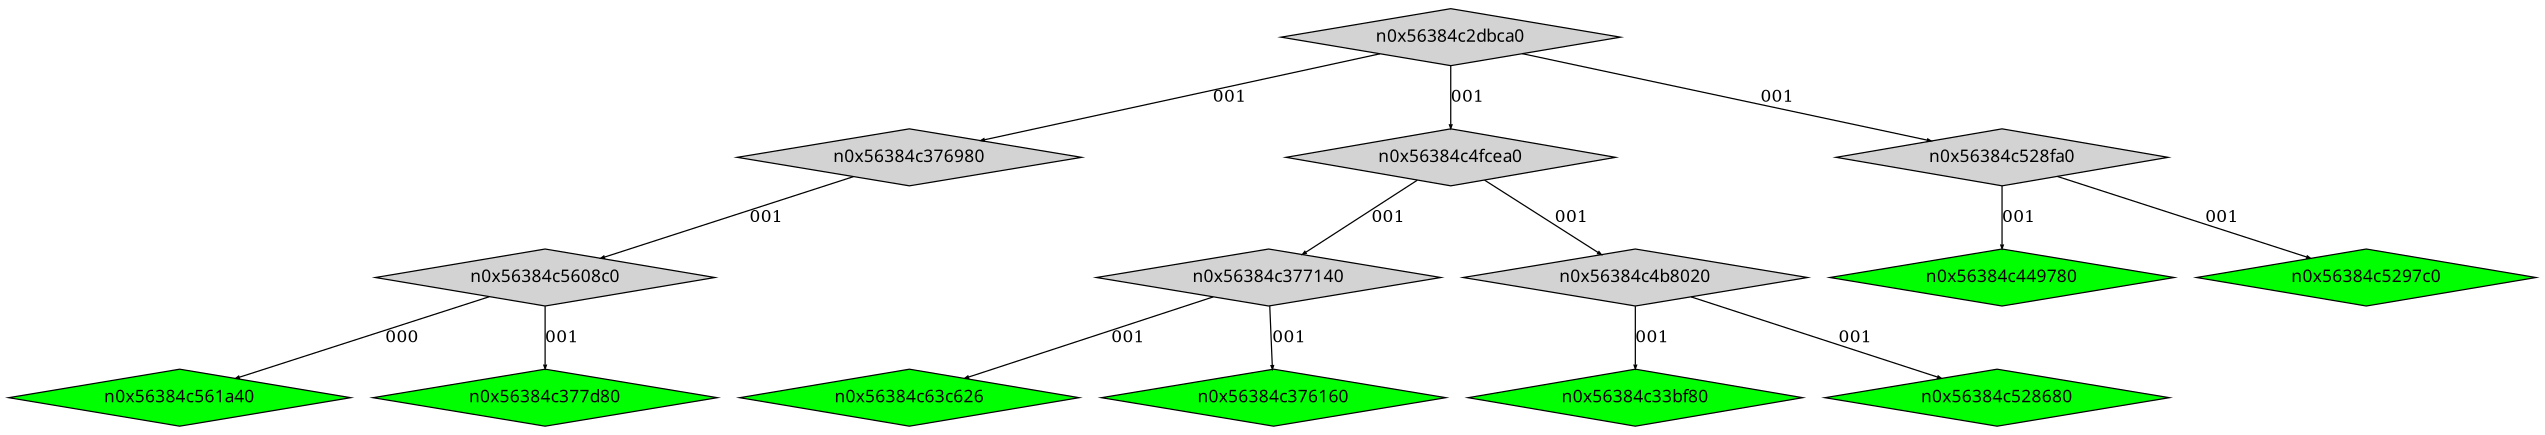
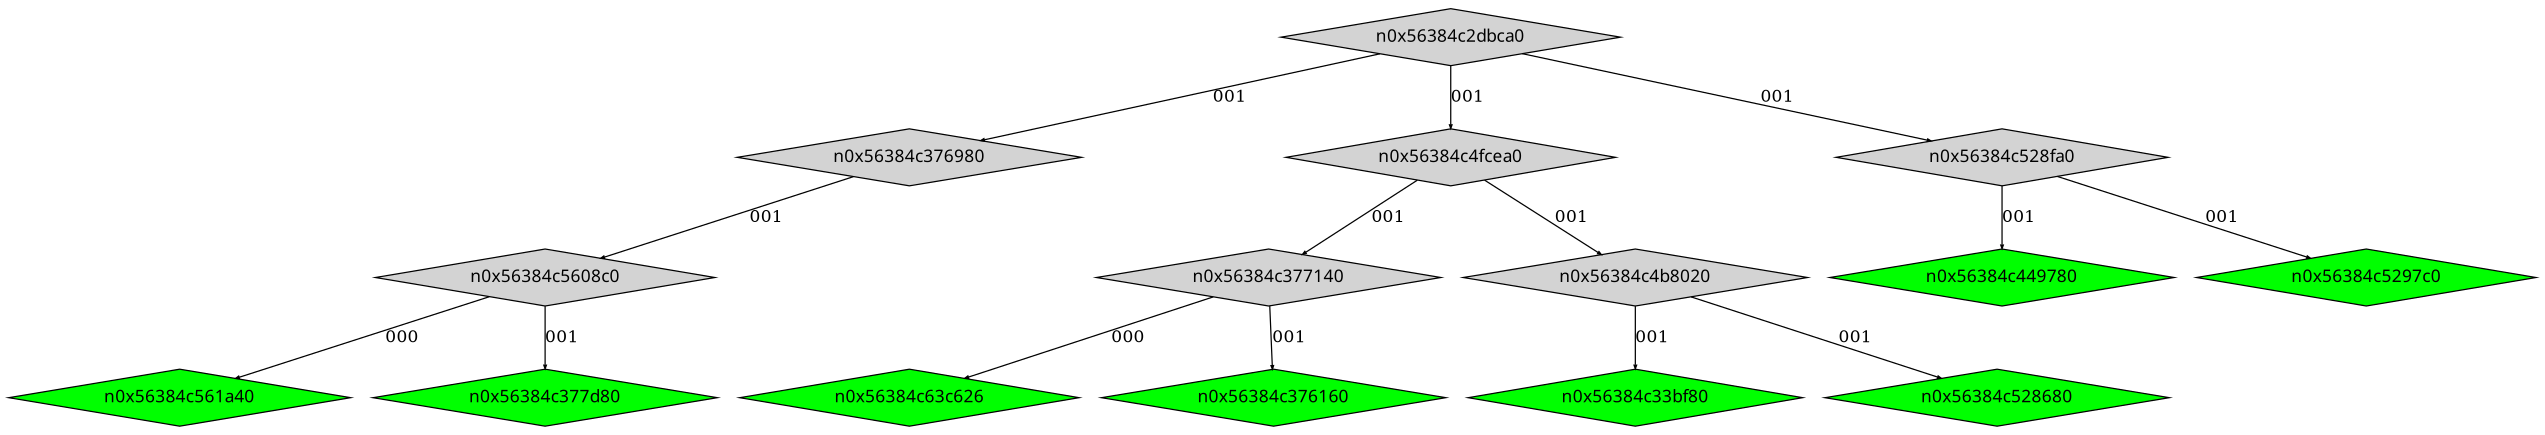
edge "n0x56384c377140" -> "n0x56384c63c626": label "001" -> "000"
